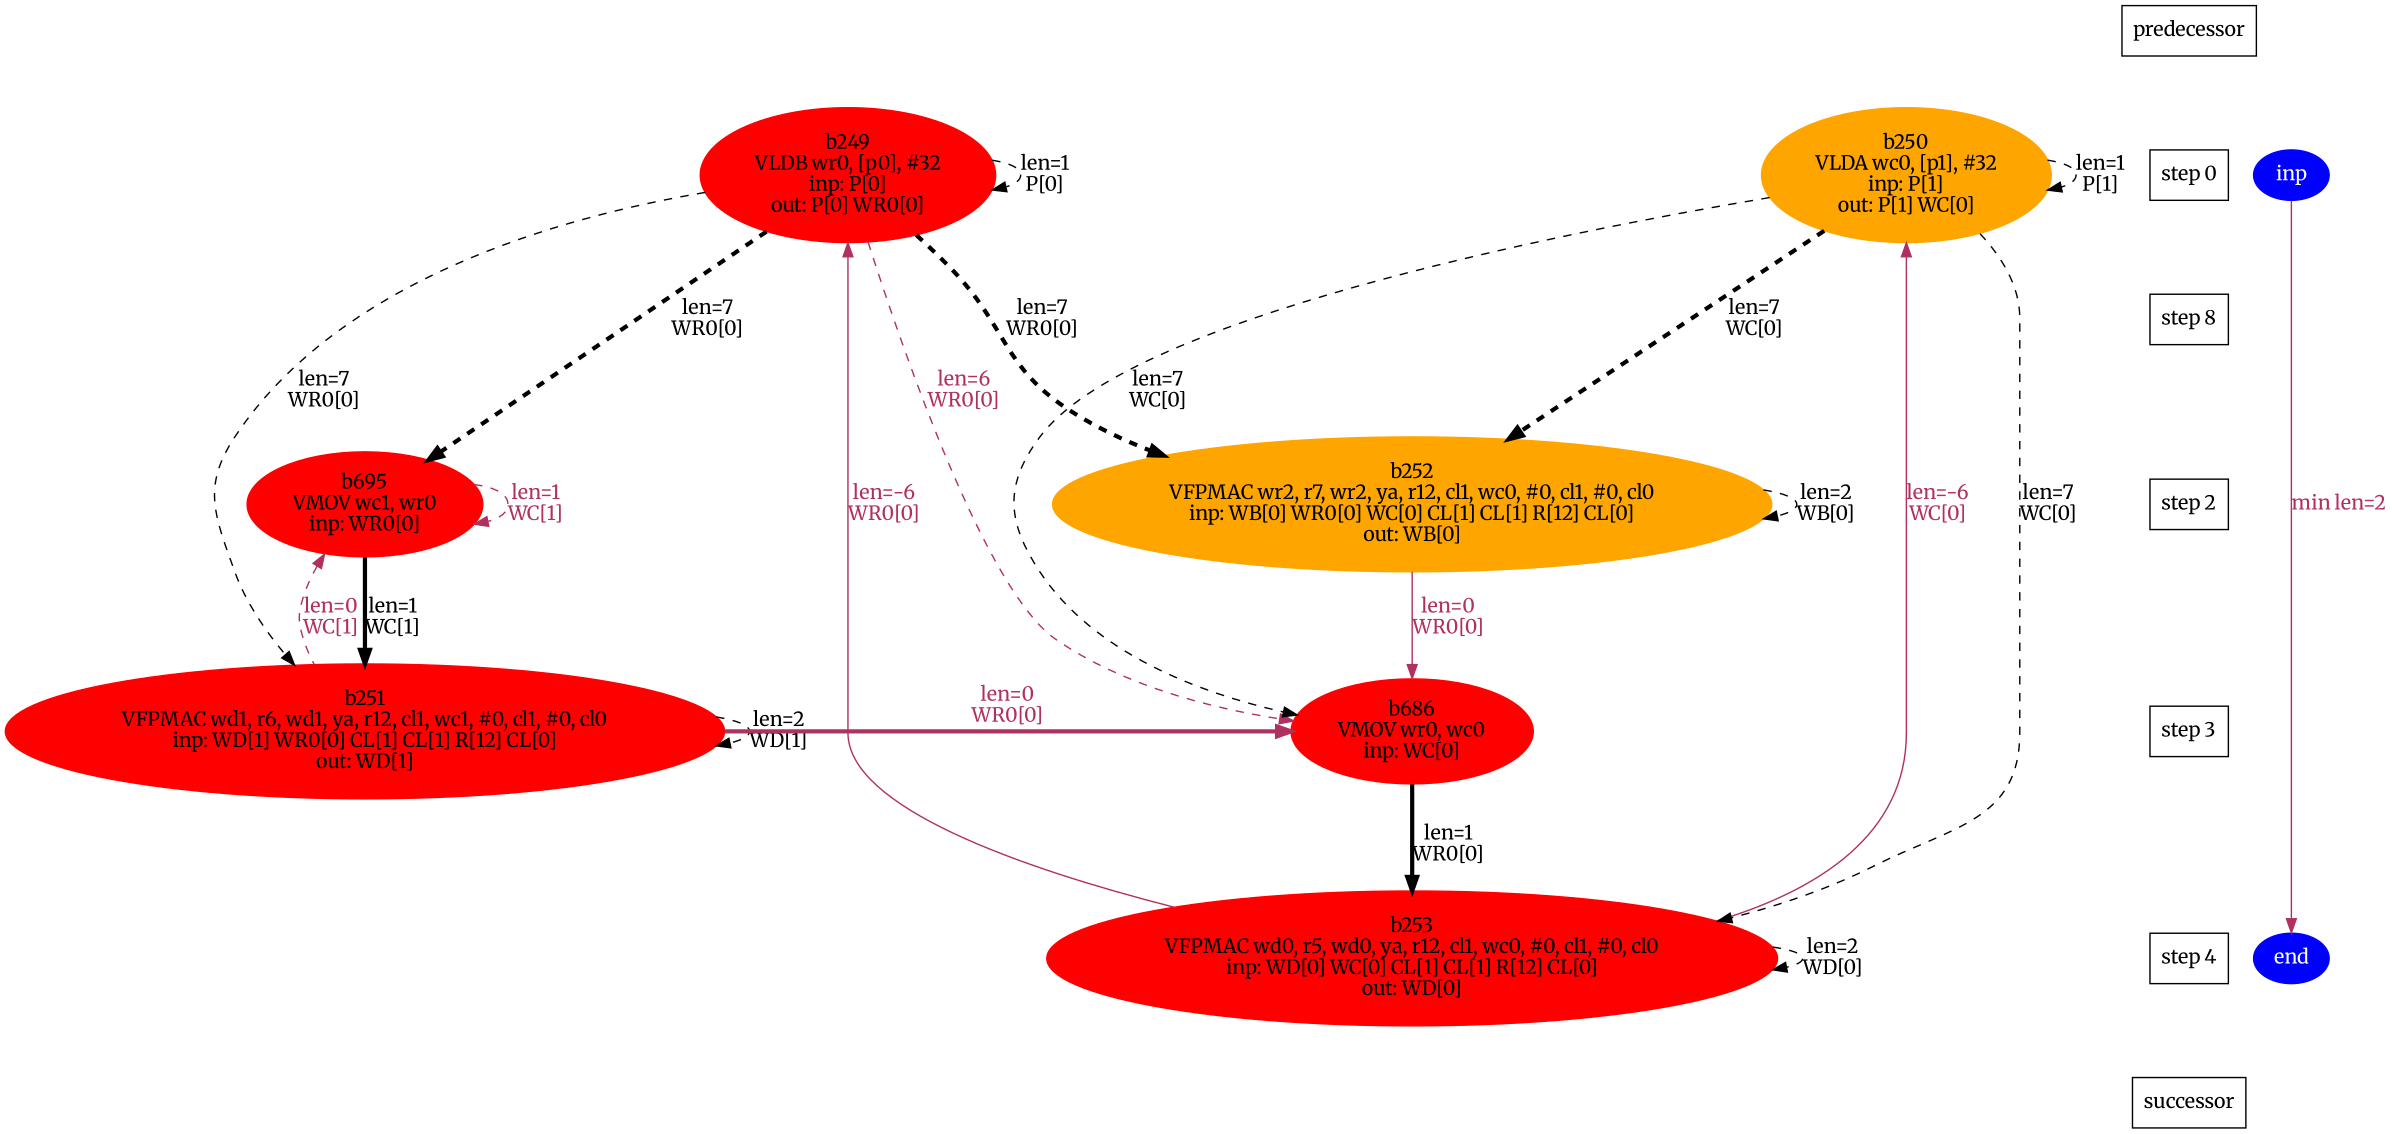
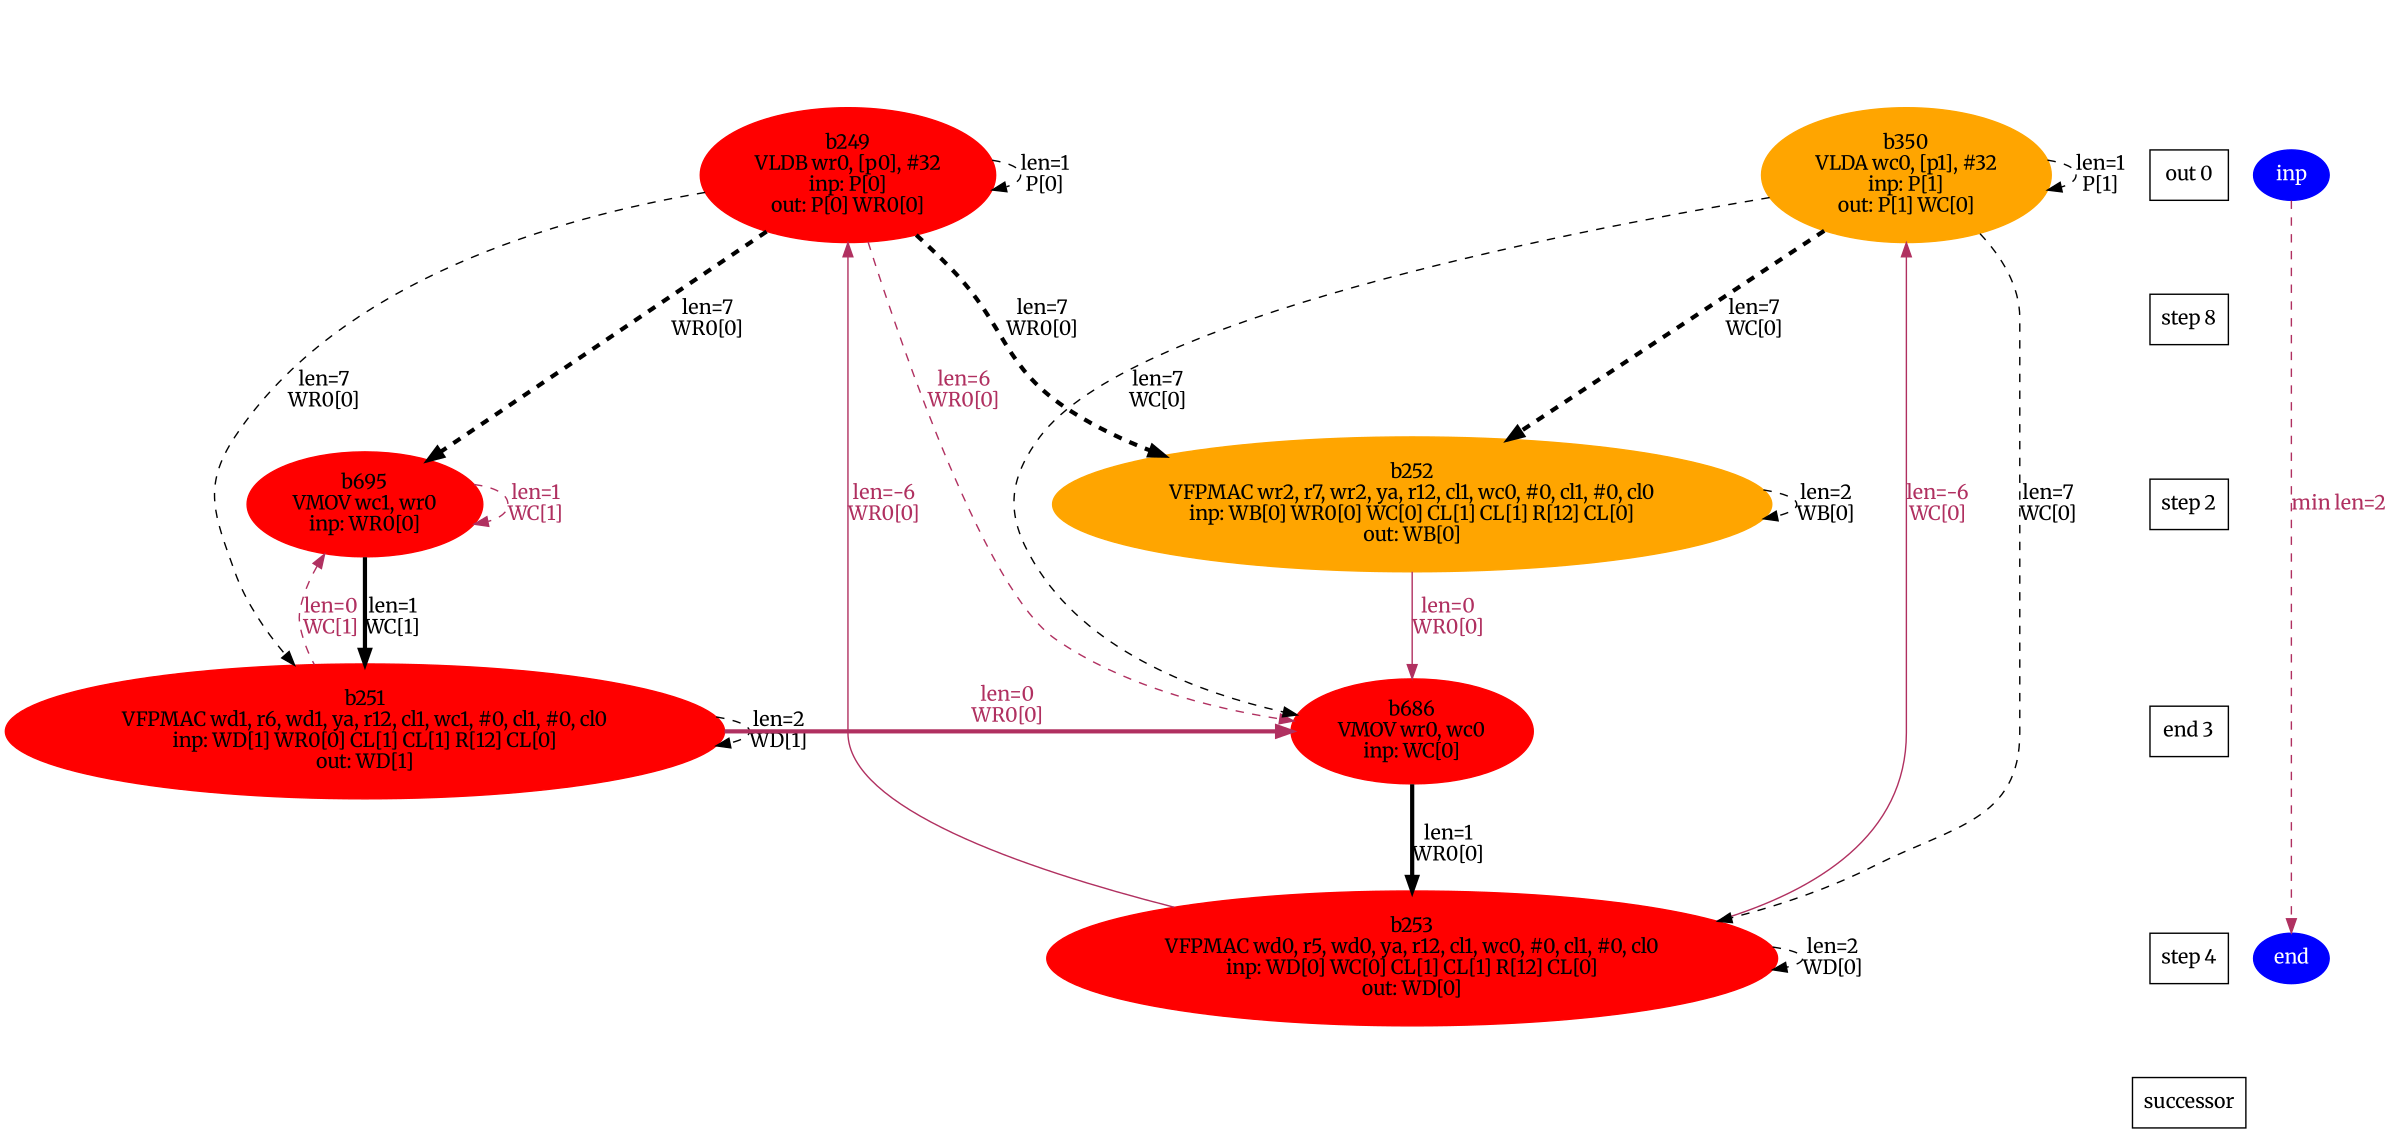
node "predecessor": removed
node "b250 VLDA wc0, [p1], #32 inp: P[1] out: P[1] WC[0]": label "b250 VLDA wc0, [p1], #32 inp: P[1] out: P[1] WC[0]" -> "b350 VLDA wc0, [p1], #32 inp: P[1] out: P[1] WC[0]"
node "step 0": label "step 0" -> "out 0"
edge "inp" -> "end": style solid -> dashed
node "step 3": label "step 3" -> "end 3"
